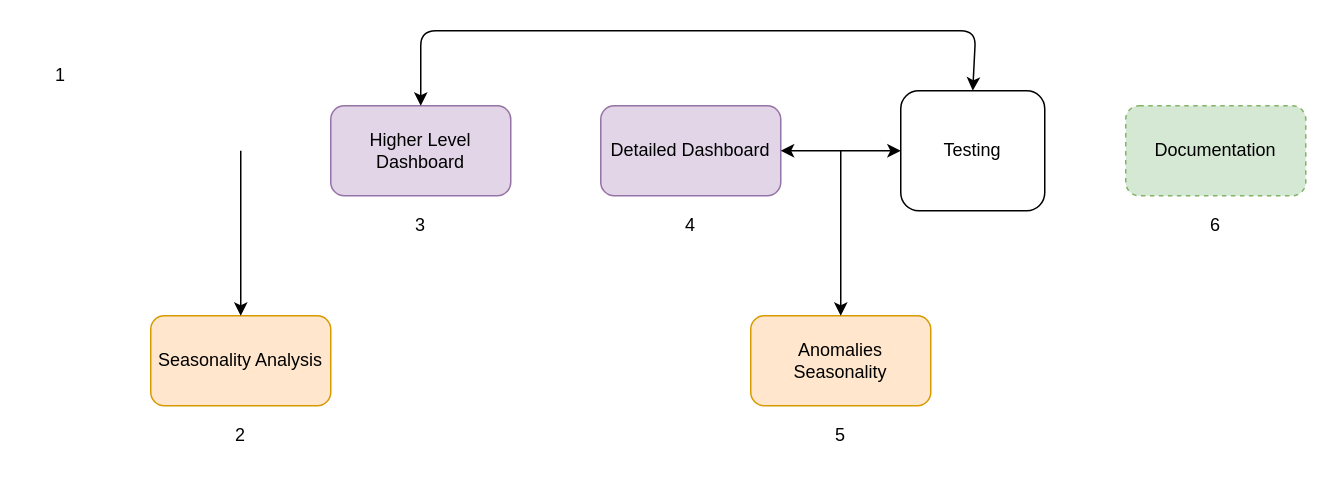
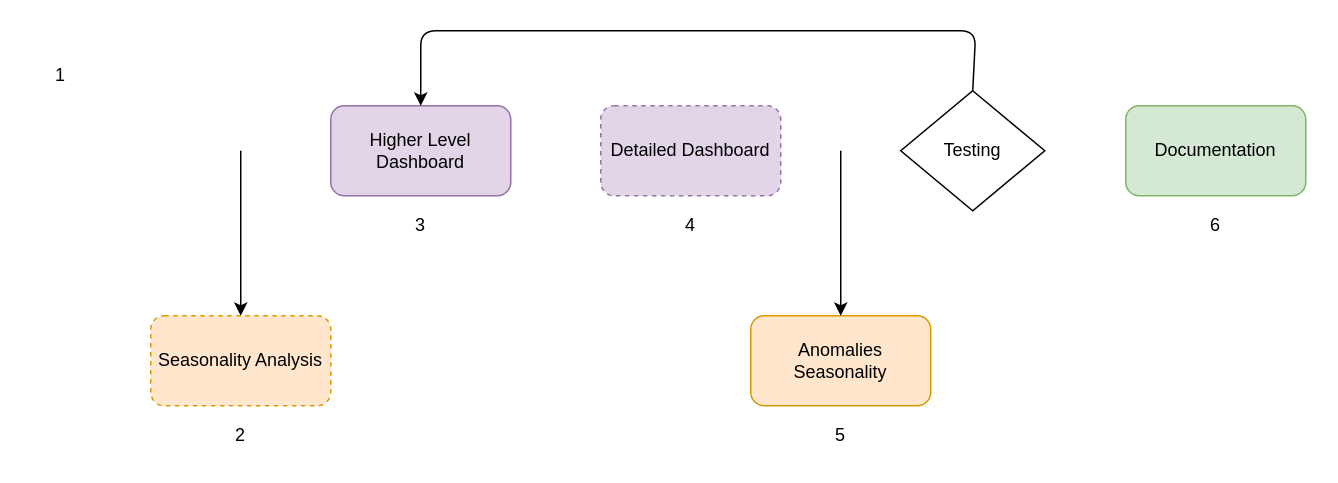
edge "Higher Level Dashboard" -- "Testing": arrowhead classic -> none
node "Detailed Dashboard": style solid -> dashed
edge "Detailed Dashboard" -- "Testing": removed
node "Testing": shape rounded rectangle -> diamond
node "Documentation": style dashed -> solid
node "Seasonality Analysis": style solid -> dashed
